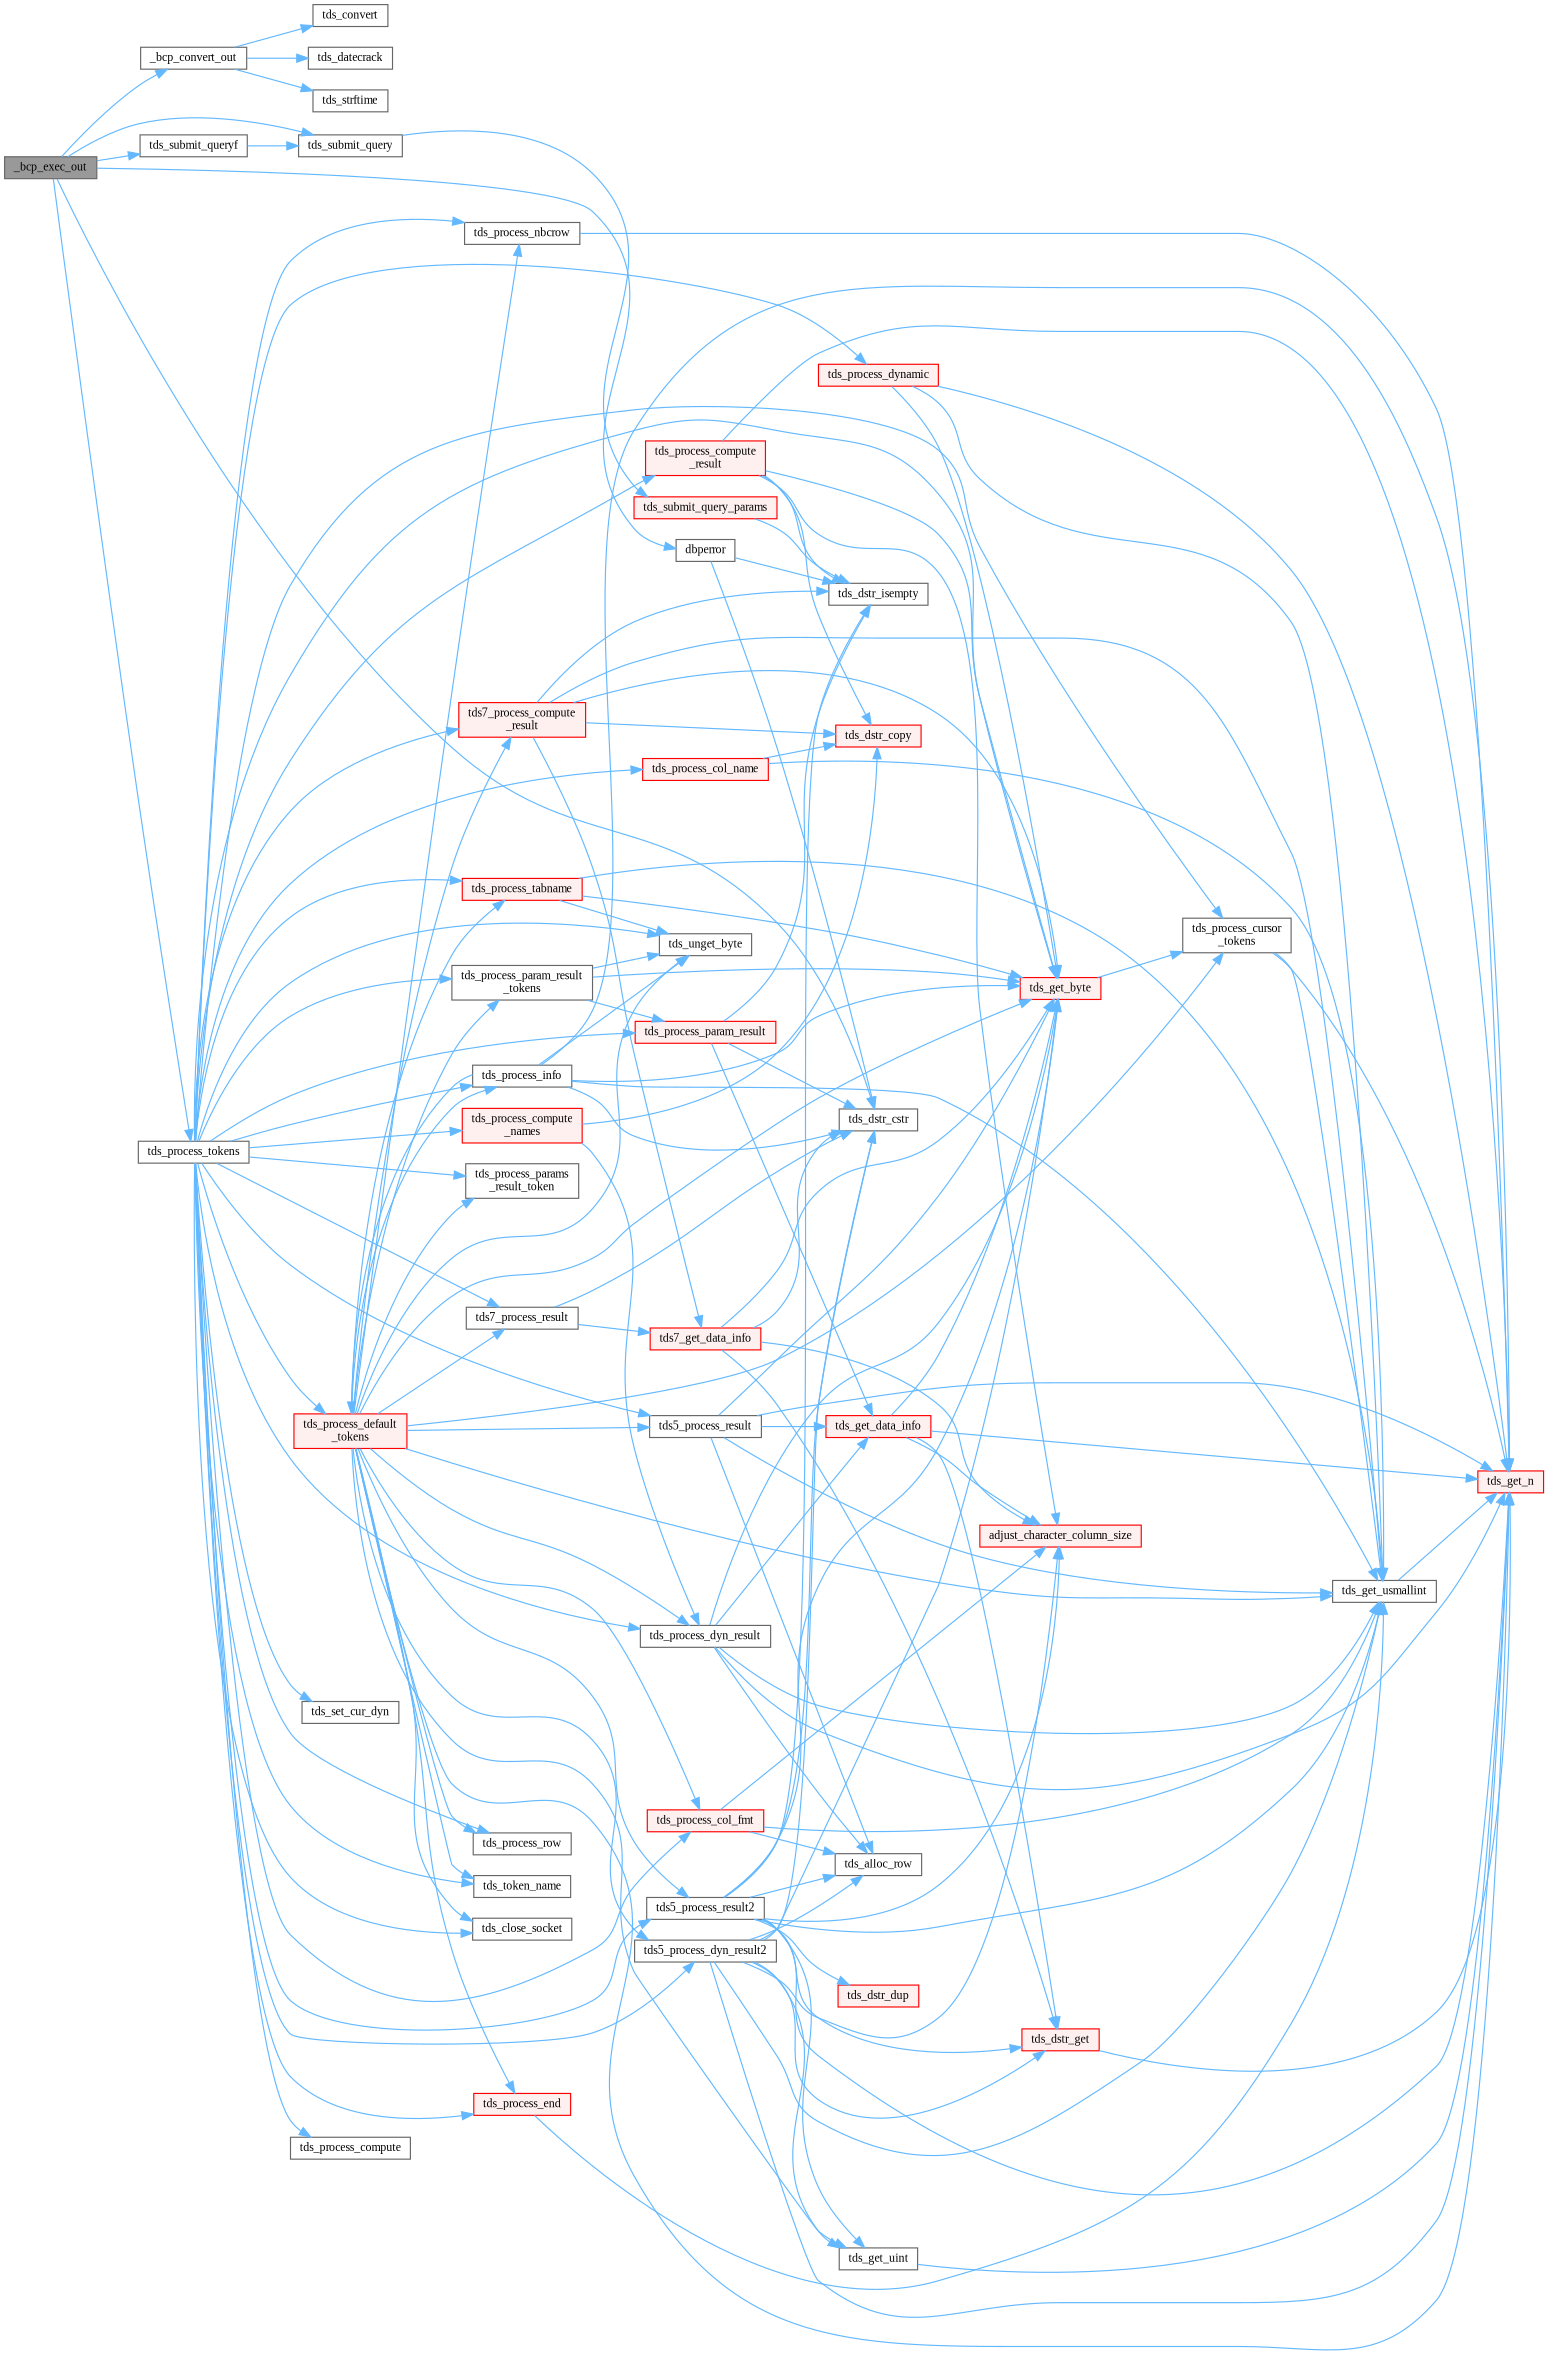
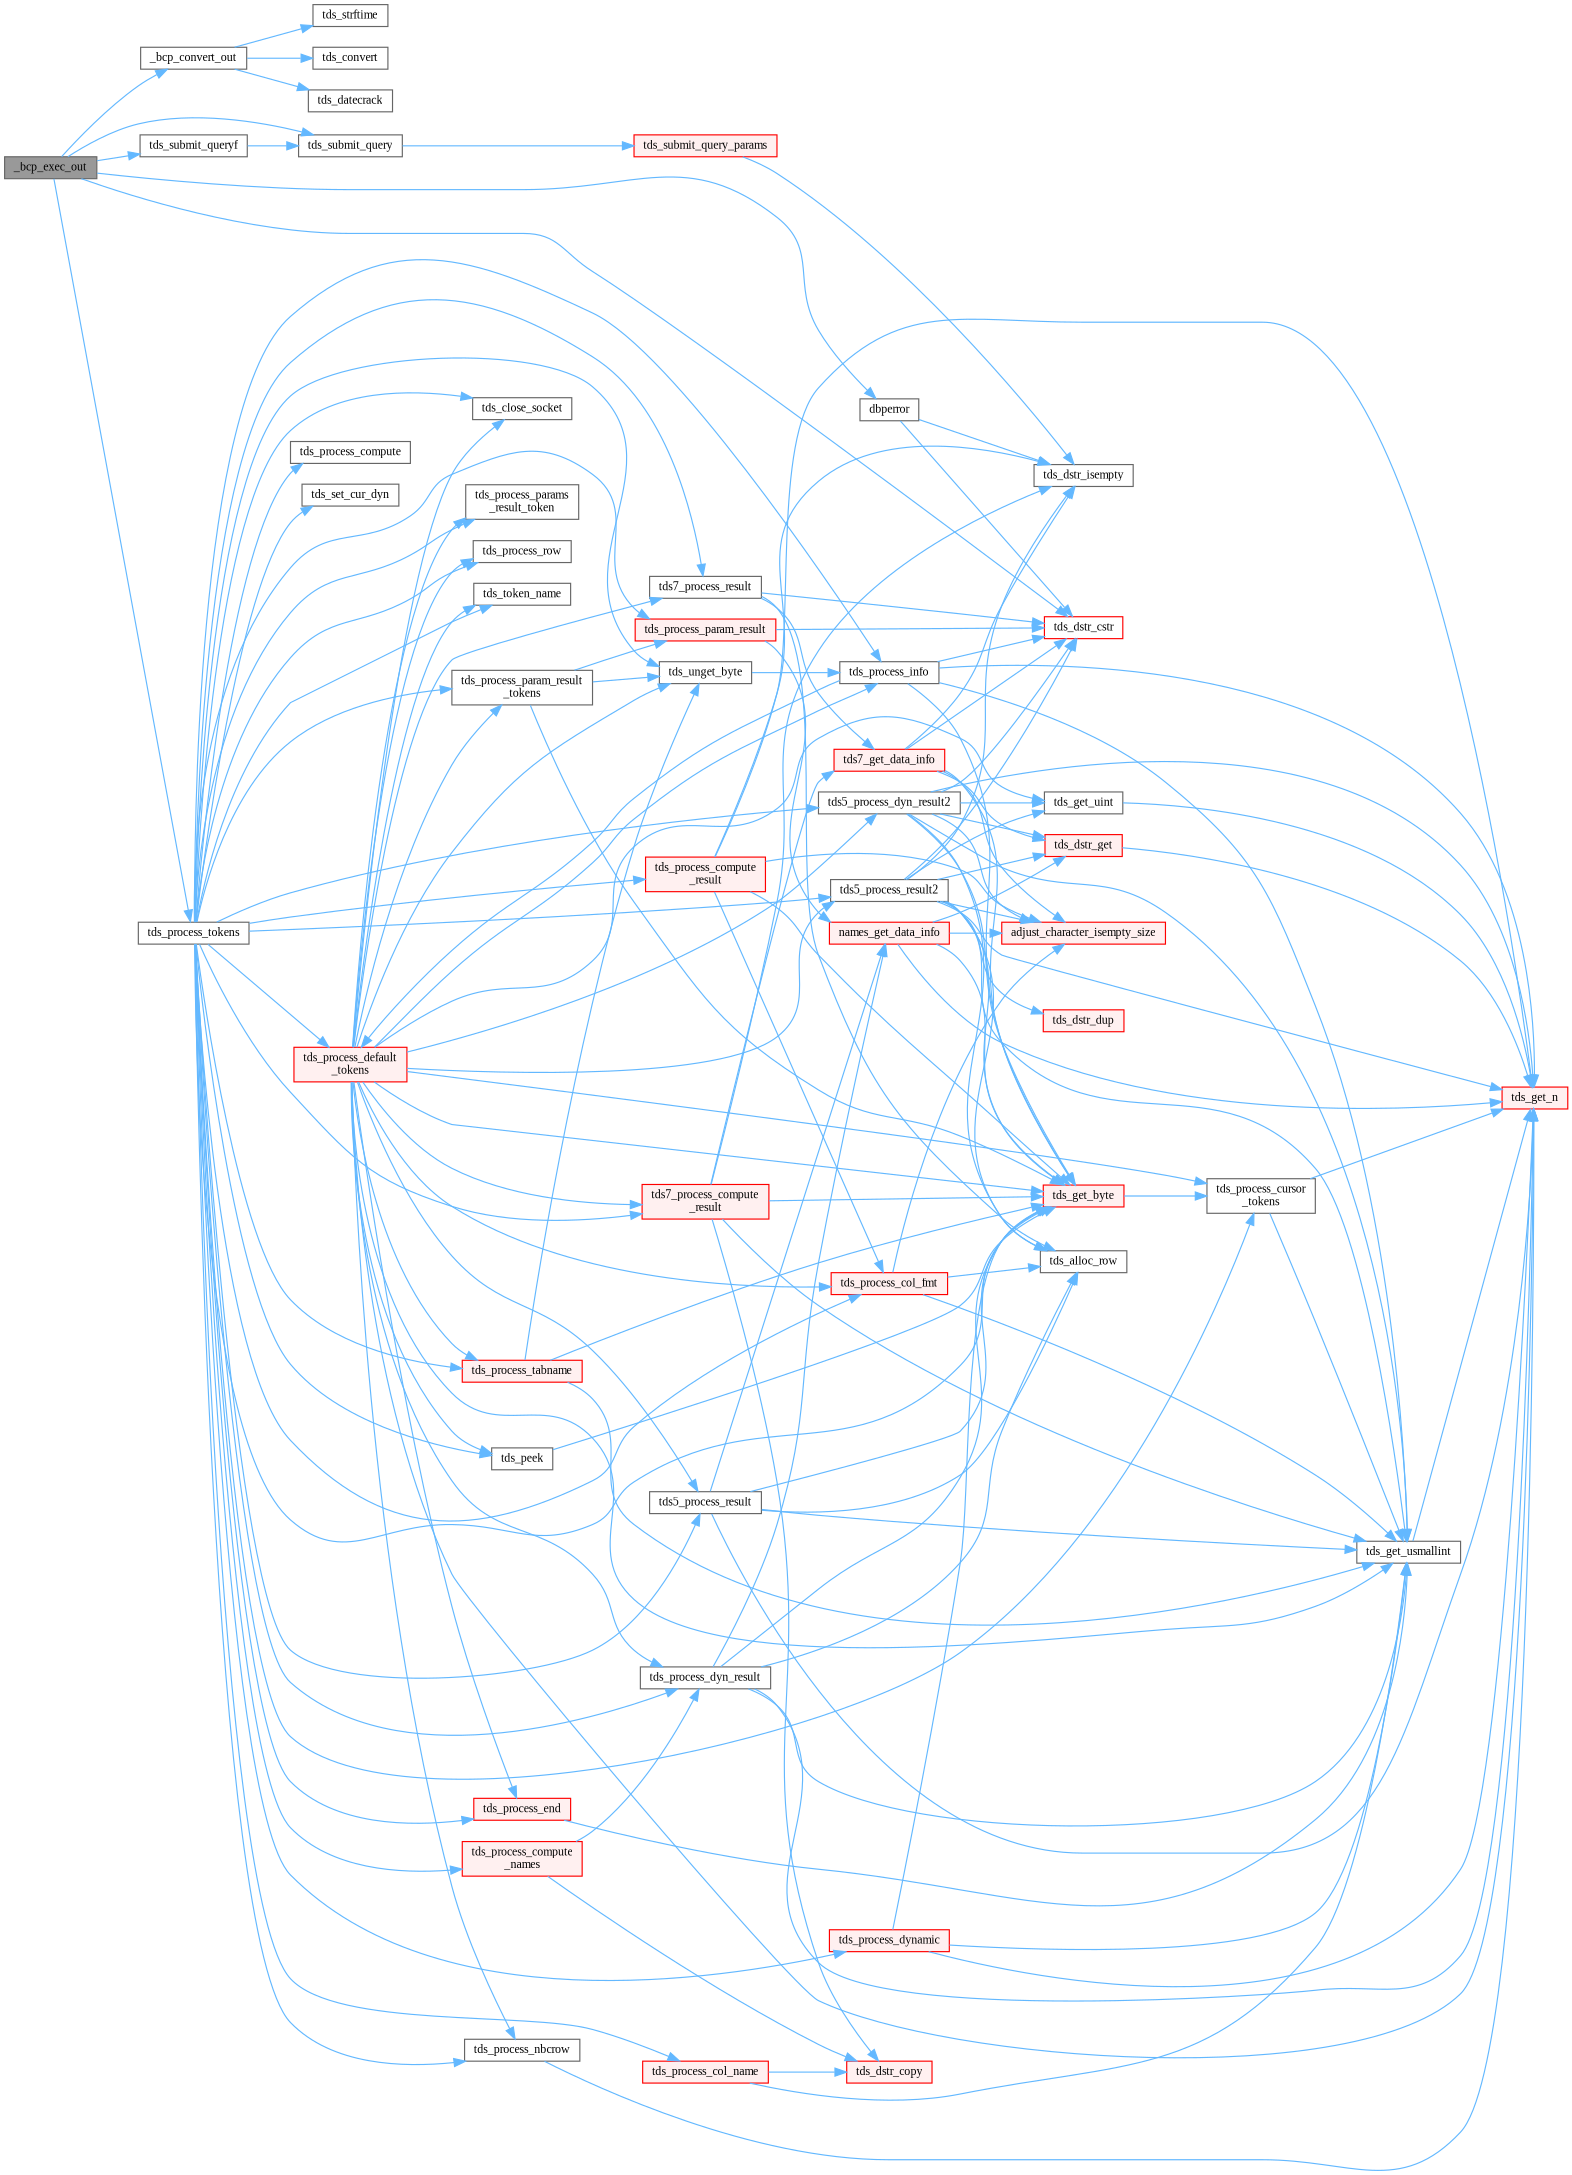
edge "tds_process_compute _result" -> "tds_dstr_copy": now "tds_process_compute _result" -> "tds_process_col_fmt"
edge "tds_process_param_result" -> "tds_dstr_isempty": now "tds7_get_data_info" -> "tds_dstr_isempty"
edge "tds7_process_result" -> "tds_alloc_row": added
edge "tds_process_info" -> "tds_unget_byte": reversed
node "tds_dstr_cstr": color grey40 -> red
node "tds_get_data_info": label "tds_get_data_info" -> "names_get_data_info"
node "tds_peek": added
node "adjust_character_column_size": label "adjust_character_column_size" -> "adjust_character_isempty_size"
